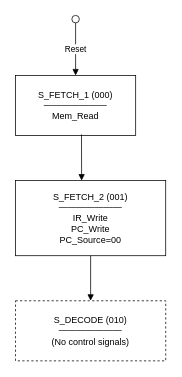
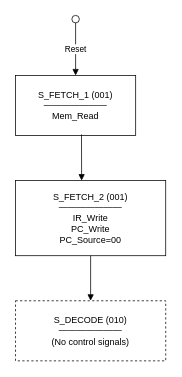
node "S_FETCH_1 (000) ——————— Mem_Read": label "S_FETCH_1 (000) ——————— Mem_Read" -> "S_FETCH_1 (001) ——————— Mem_Read"
